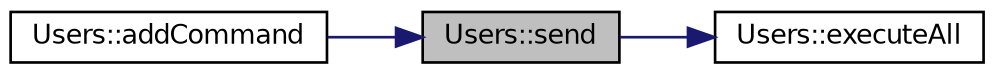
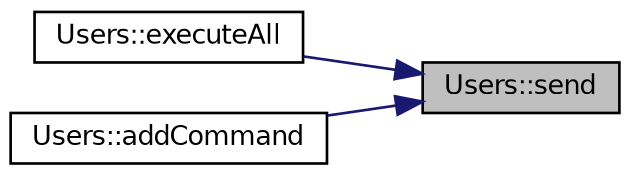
edge "Users::send" -> "Users::executeAll": reversed
